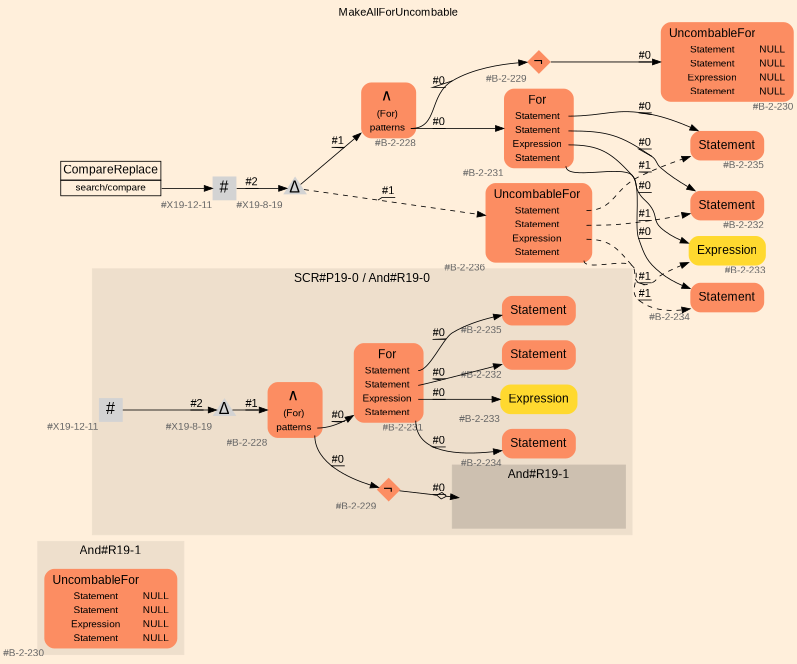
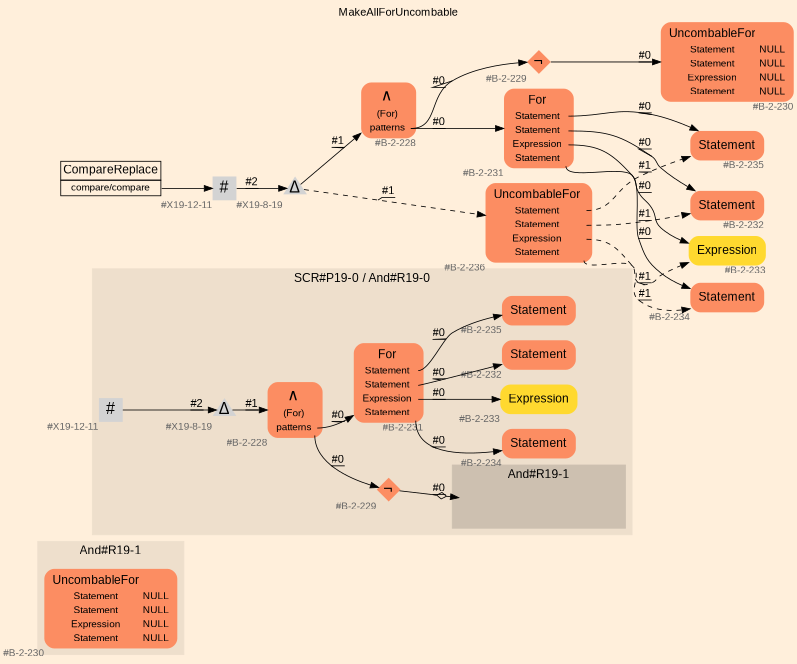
node "CompareReplace": text "search/compare" -> "compare/compare"
